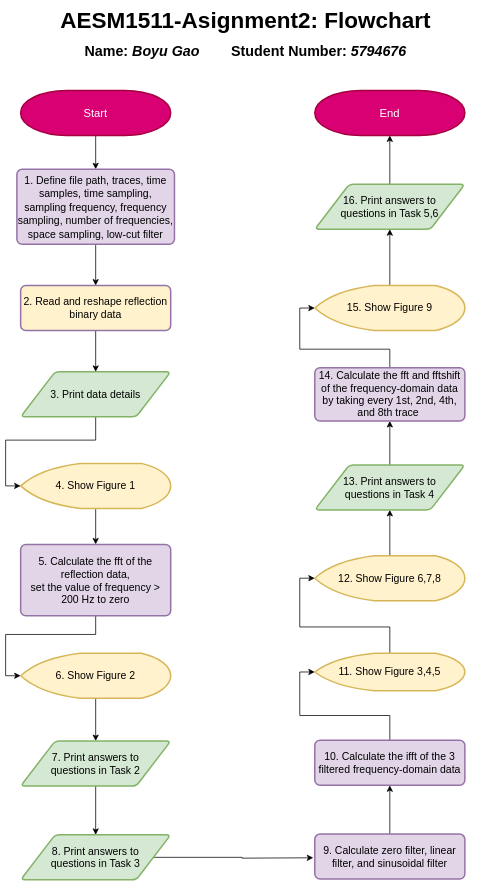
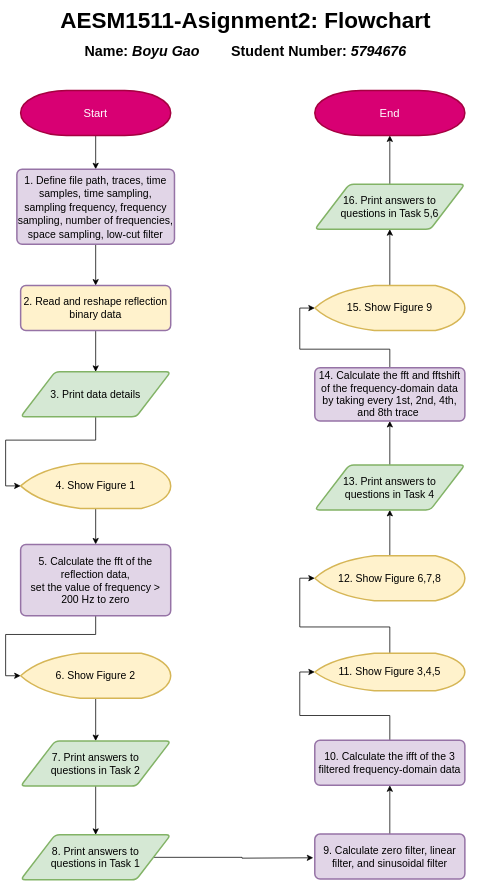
node "8. Print answers to questions in Task 3": label "8. Print answers to questions in Task 3" -> "8. Print answers to questions in Task 1"
